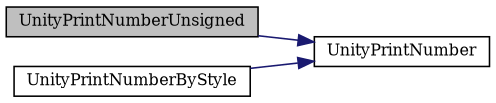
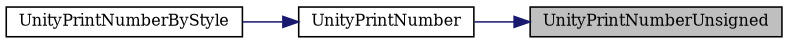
edge "UnityPrintNumberUnsigned" -> "UnityPrintNumber": reversed
